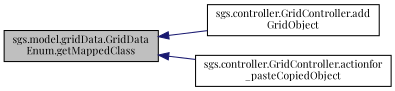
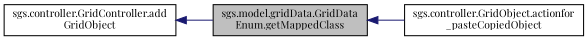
edge "sgs.controller.GridController.add GridObject" -> "sgs.model.gridData.GridData Enum.getMappedClass": reversed
node "sgs.controller.GridController.actionfor _pasteCopiedObject": label "sgs.controller.GridController.actionfor _pasteCopiedObject" -> "sgs.controller.GridObject.actionfor _pasteCopiedObject"
